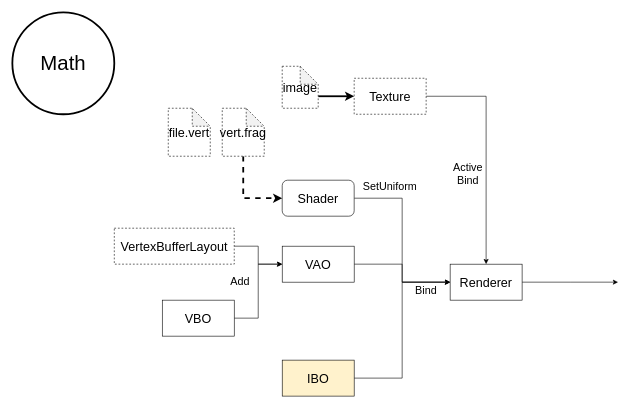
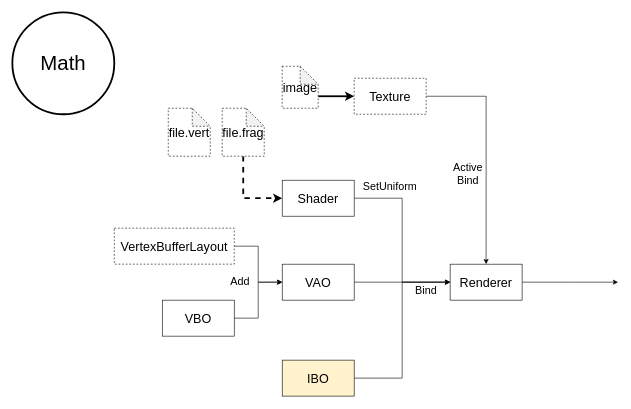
node "vert.frag": label "vert.frag" -> "file.frag"
node "Shader": shape rounded rectangle -> rectangle
node "VAO": moved (318, 264) -> (318, 282)
